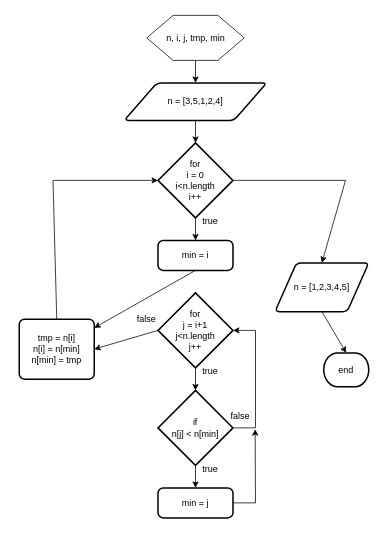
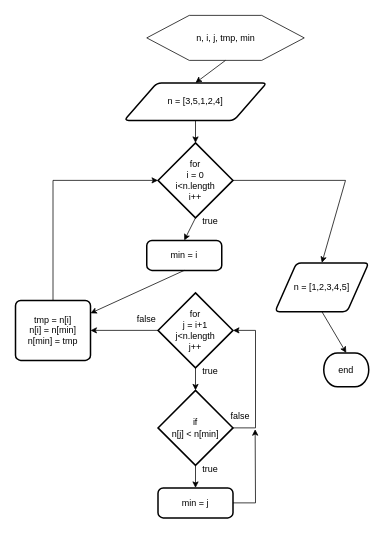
node "n, i, j, tmp, min": size 98x45 -> 158x45
node "min = i": moved (195, 255) -> (184, 255)
node "tmp = n[i] n[i] = n[min] n[min] = tmp": moved (57, 349) -> (53, 330)
